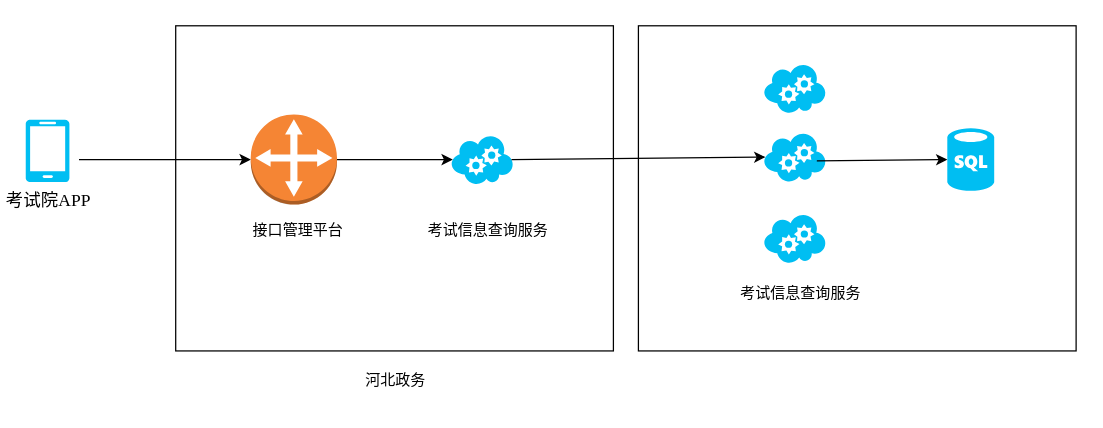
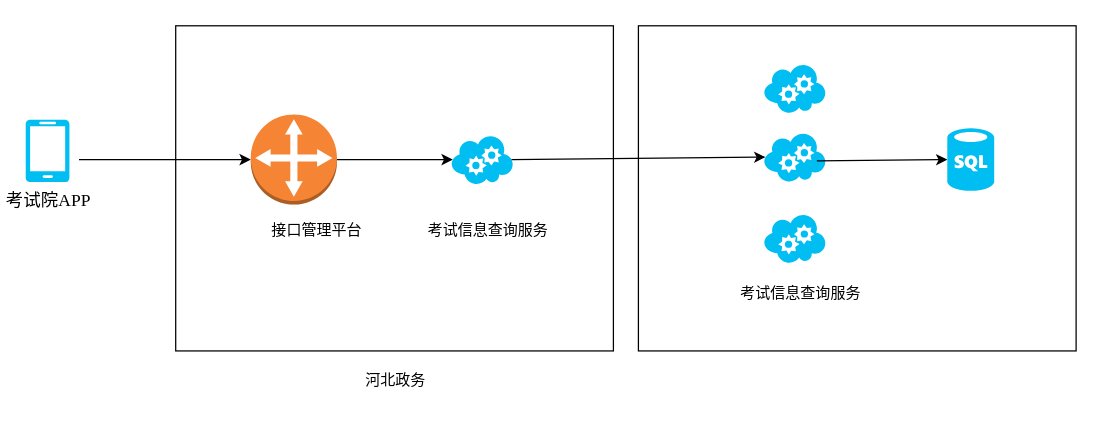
node "接口管理平台": moved (294, 232) -> (313, 232)
